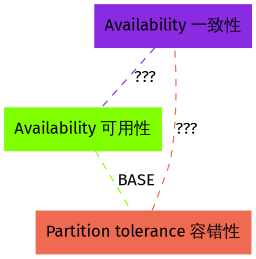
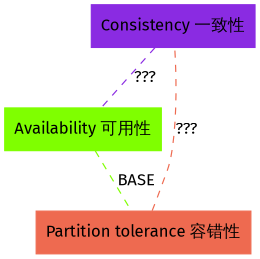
node "Availability 一致性": label "Availability 一致性" -> "Consistency 一致性"
